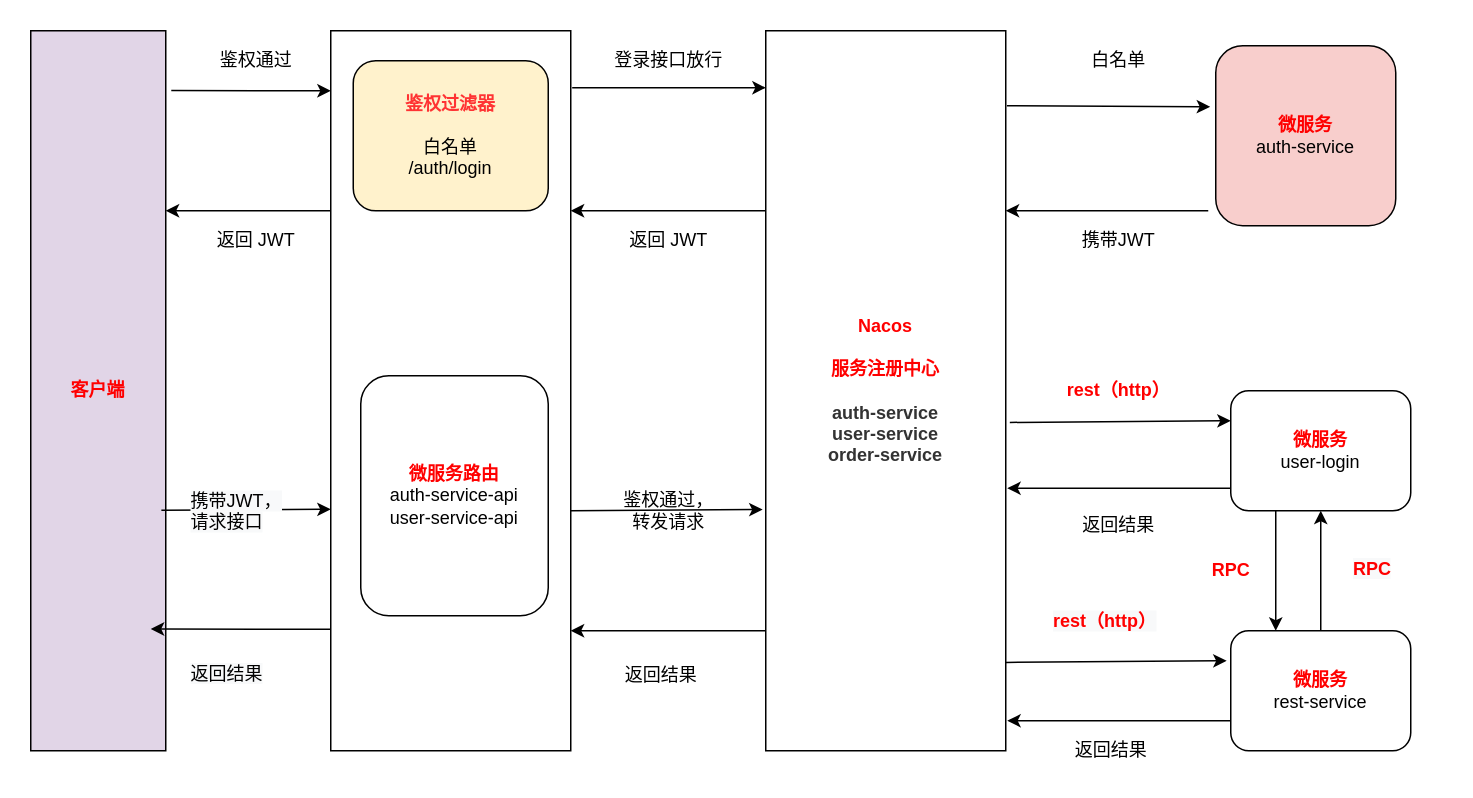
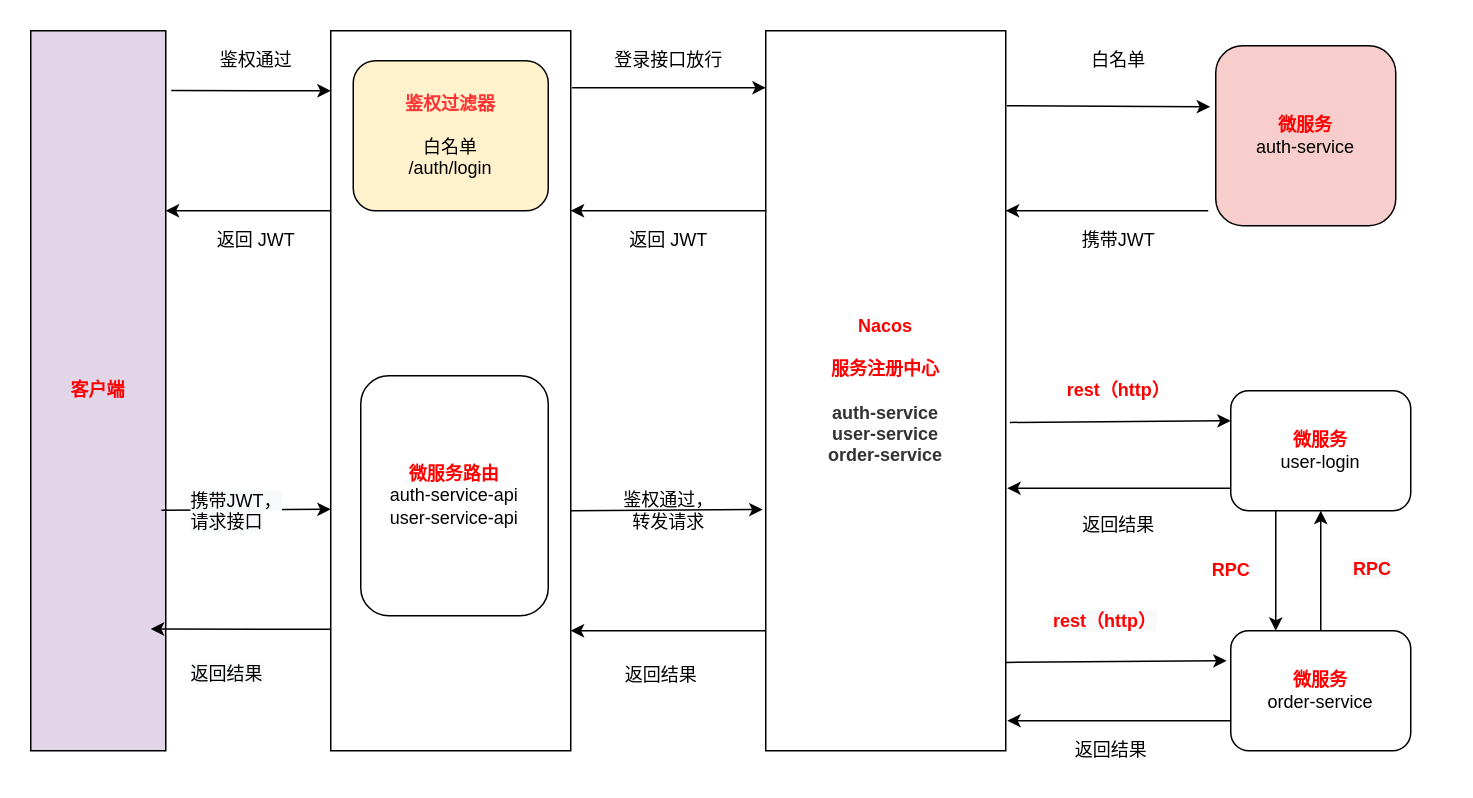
node "微服务 rest-service": label "微服务 rest-service" -> "微服务 order-service"
